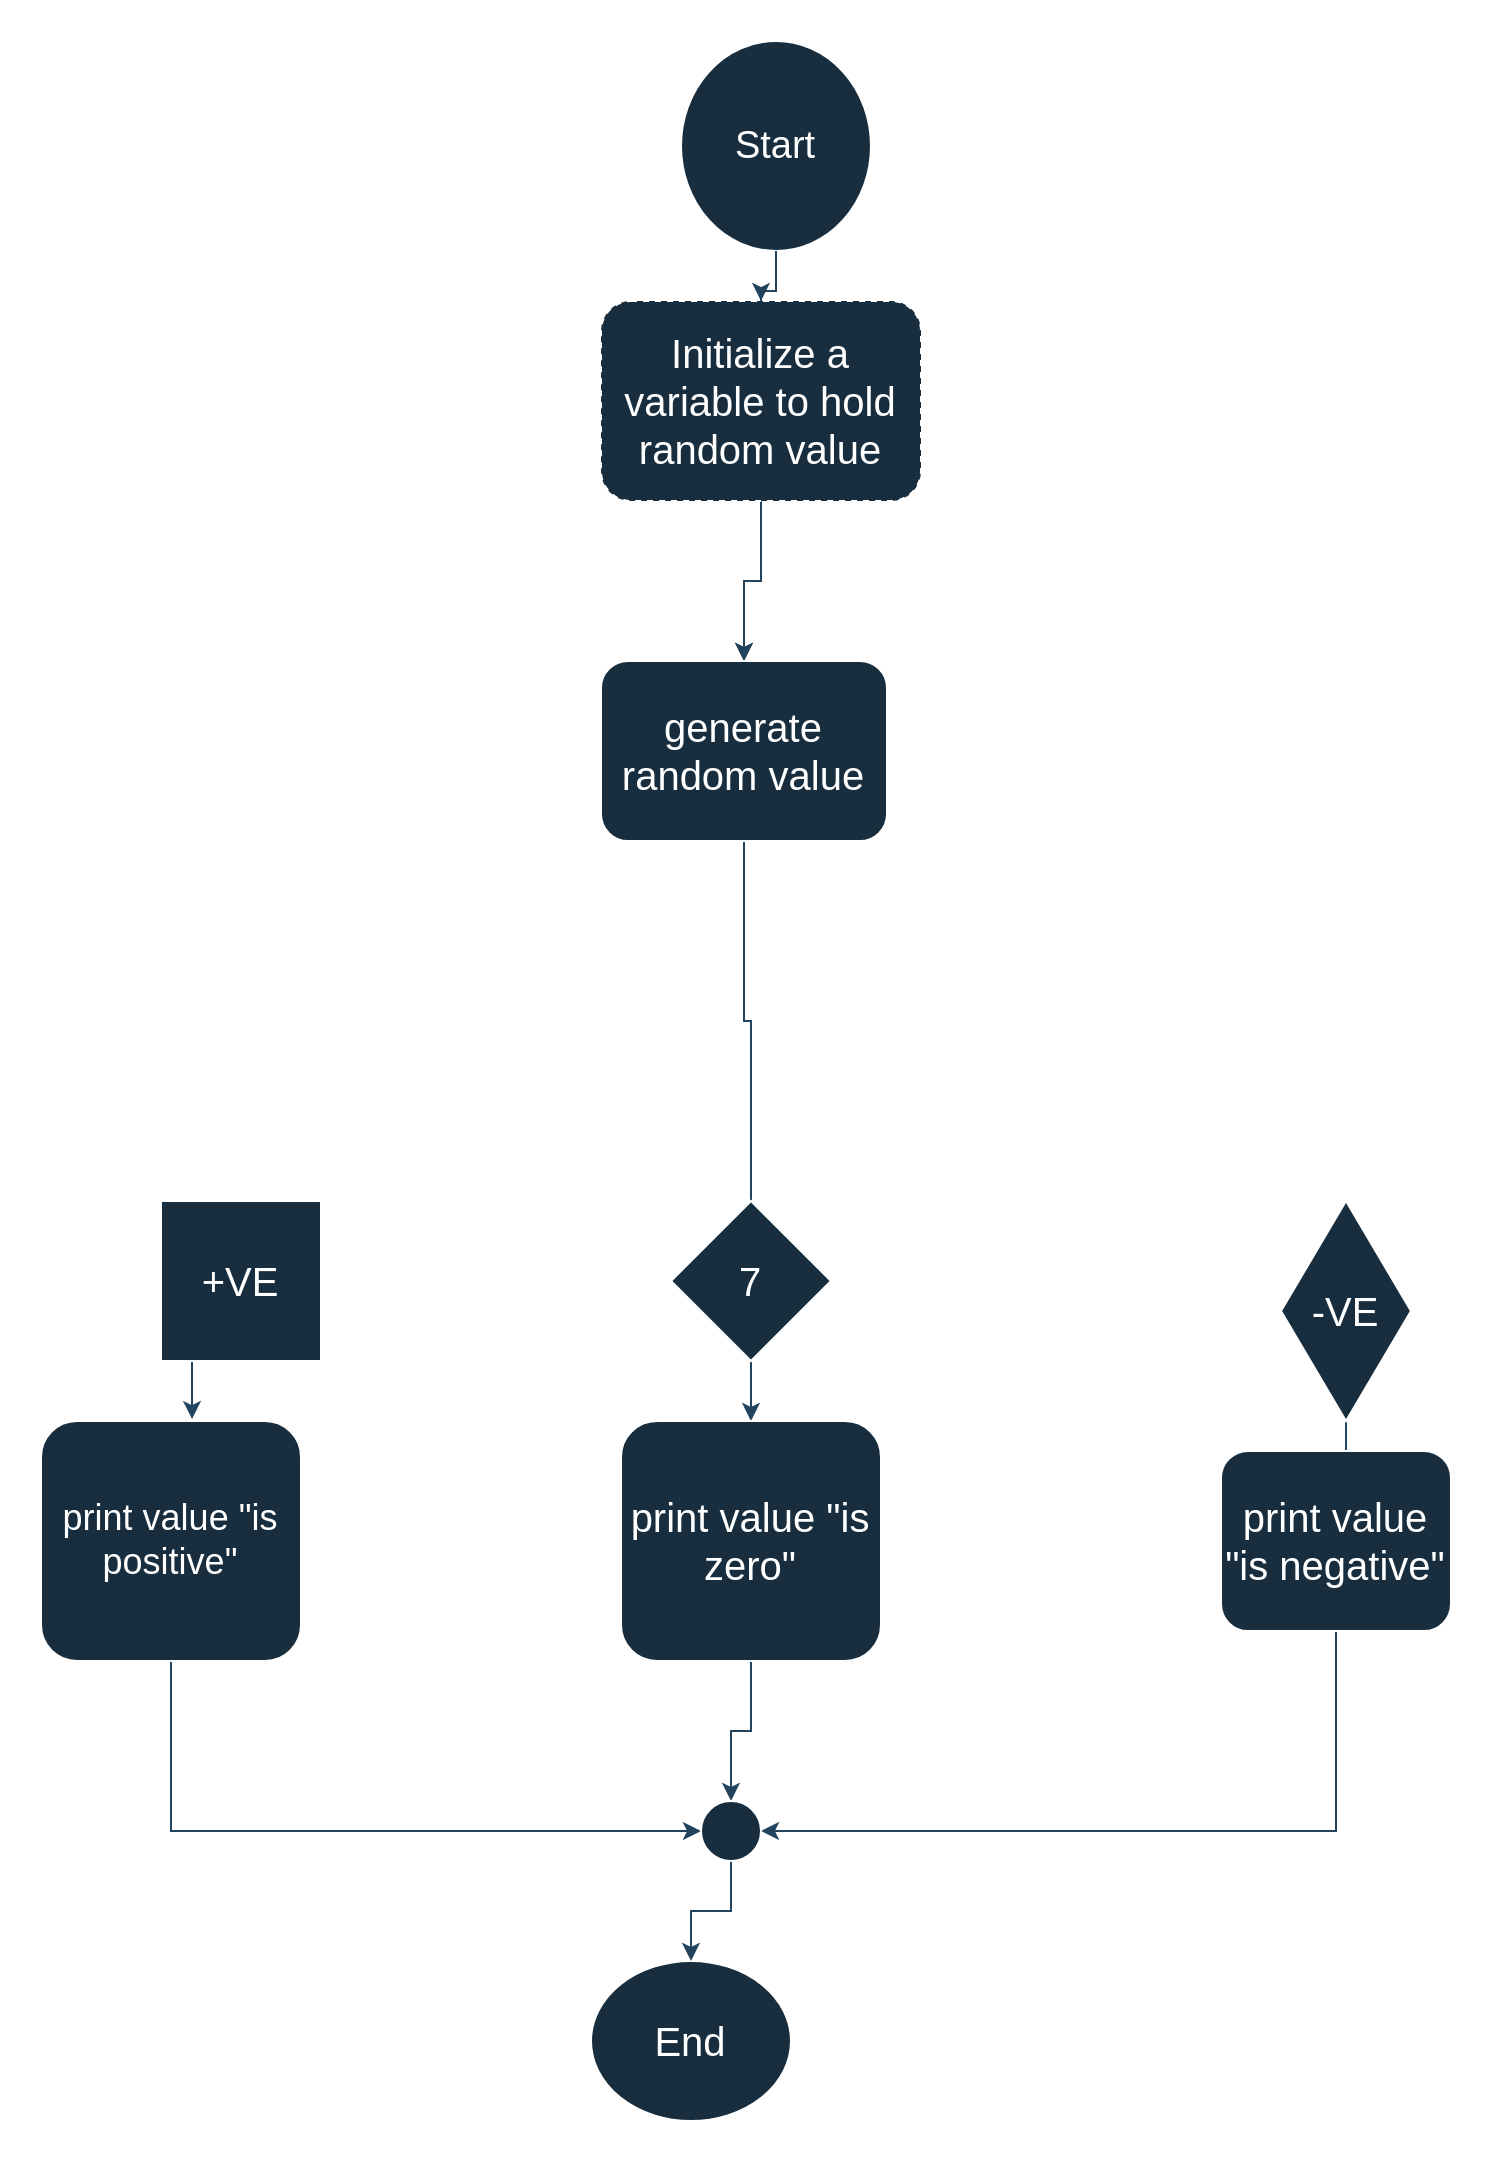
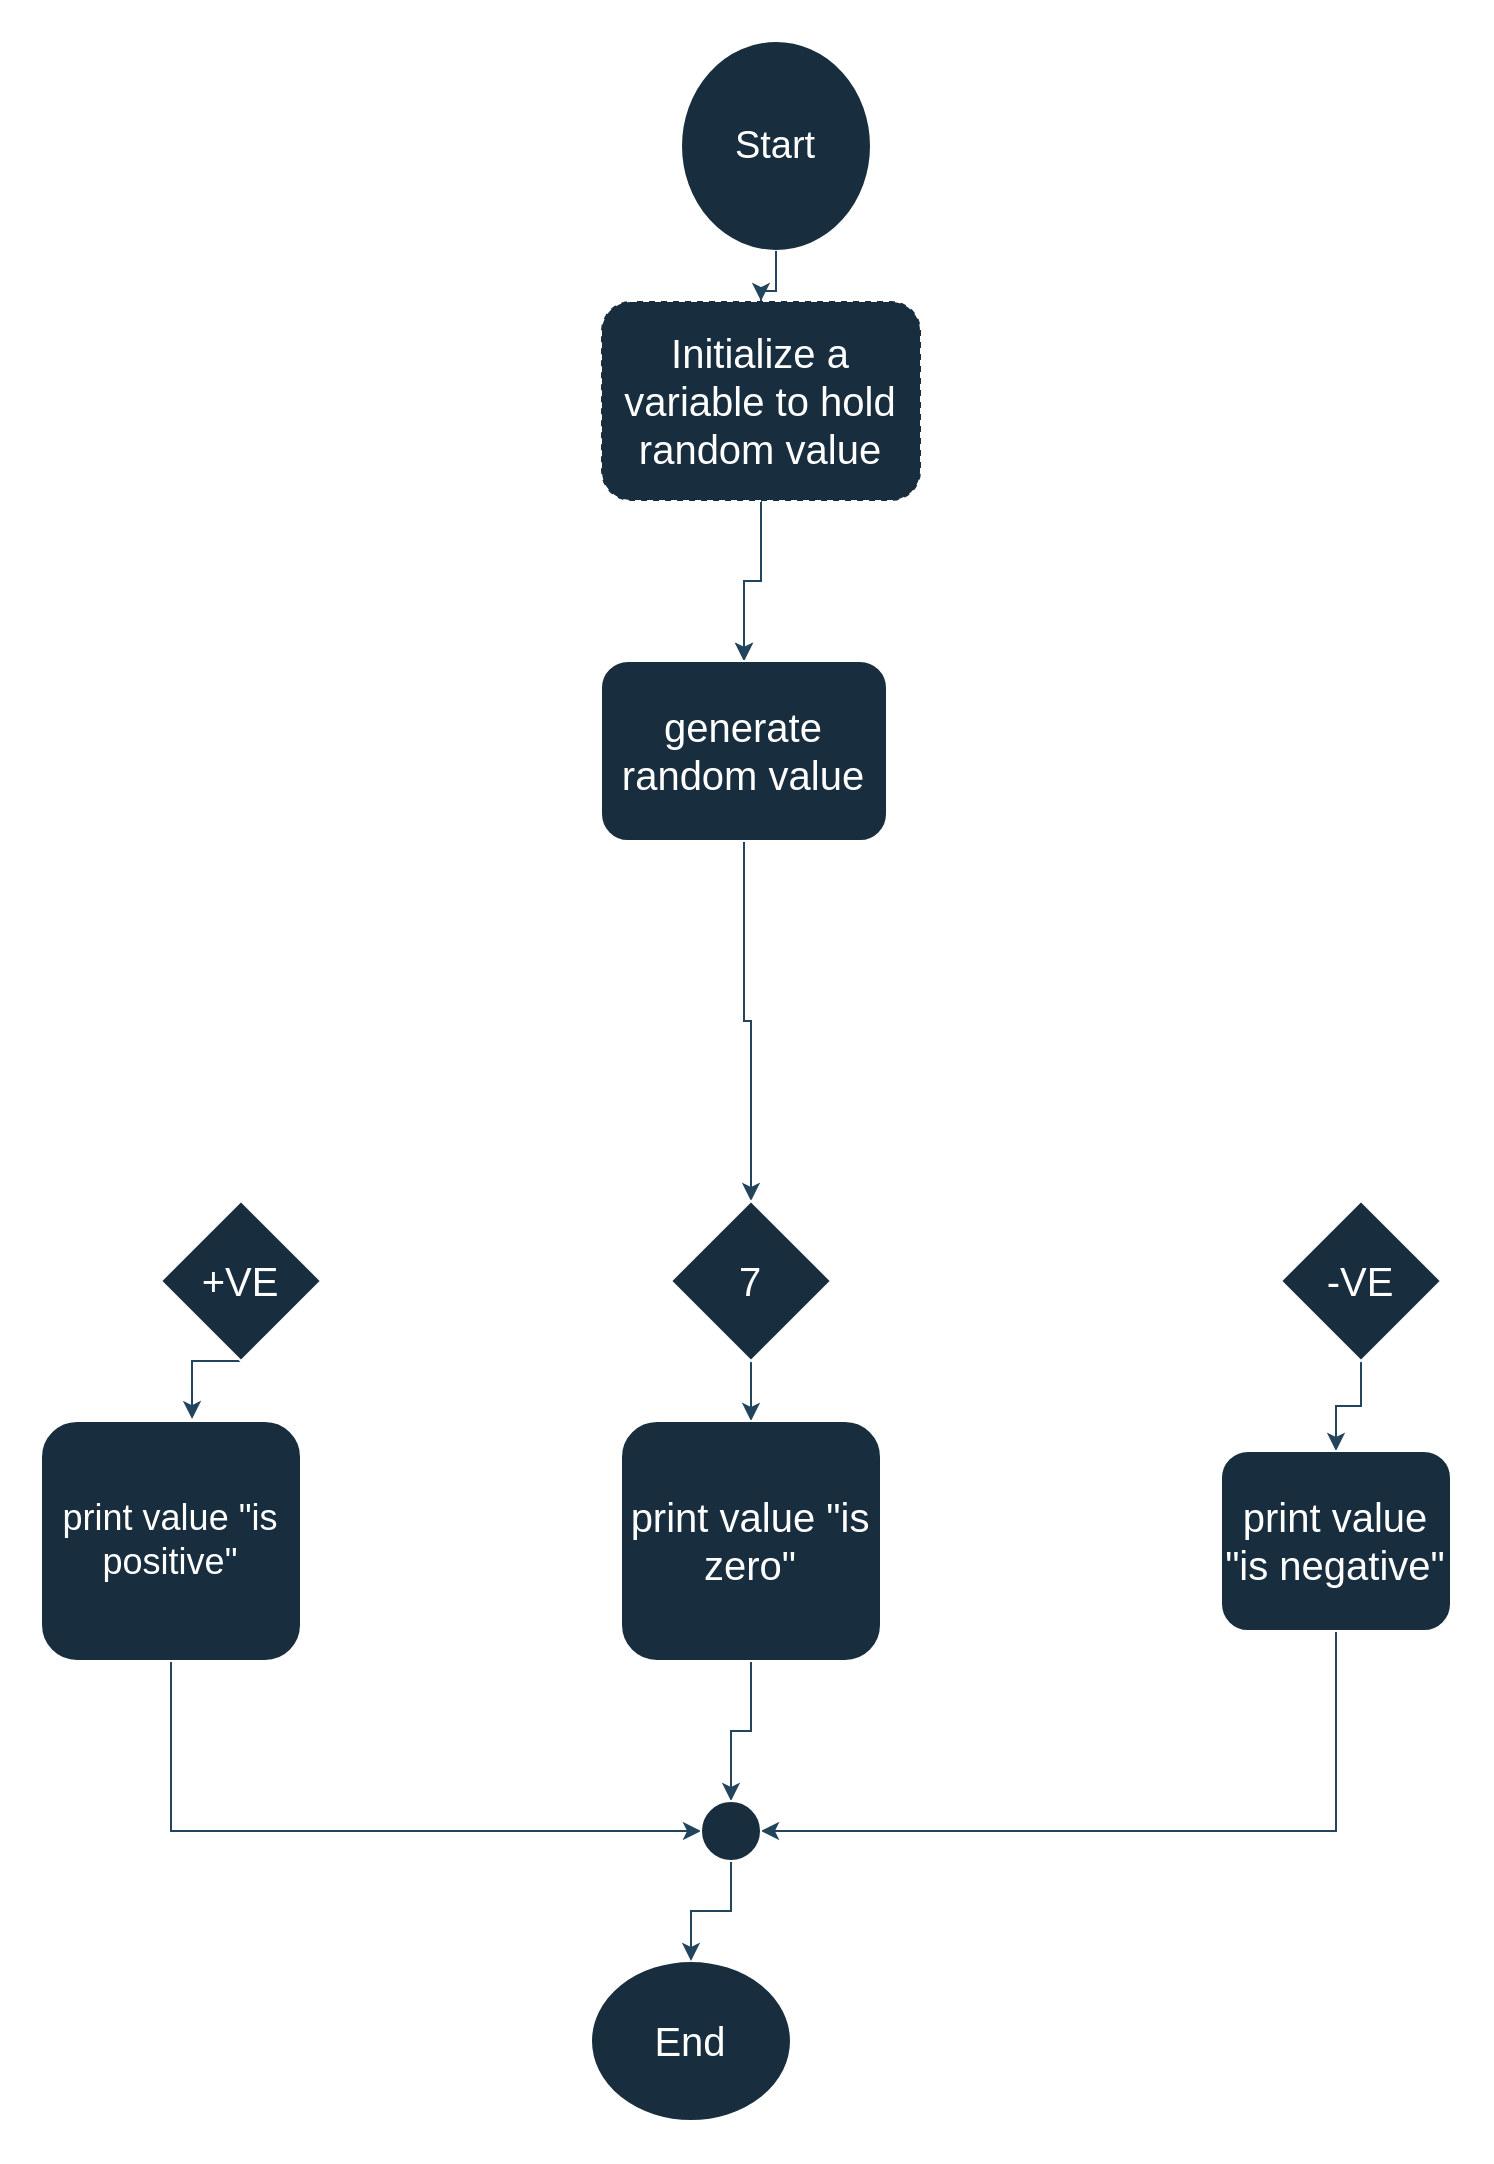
edge "generate random value" -- "7": arrowhead none -> classic
node "+VE": shape rectangle -> diamond
node "-VE": size 130x220 -> 160x160
